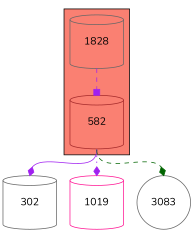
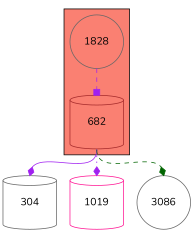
node "1828": shape cylinder -> ellipse
node "582": label "582" -> "682"
node "302": label "302" -> "304"
node "3083": label "3083" -> "3086"
